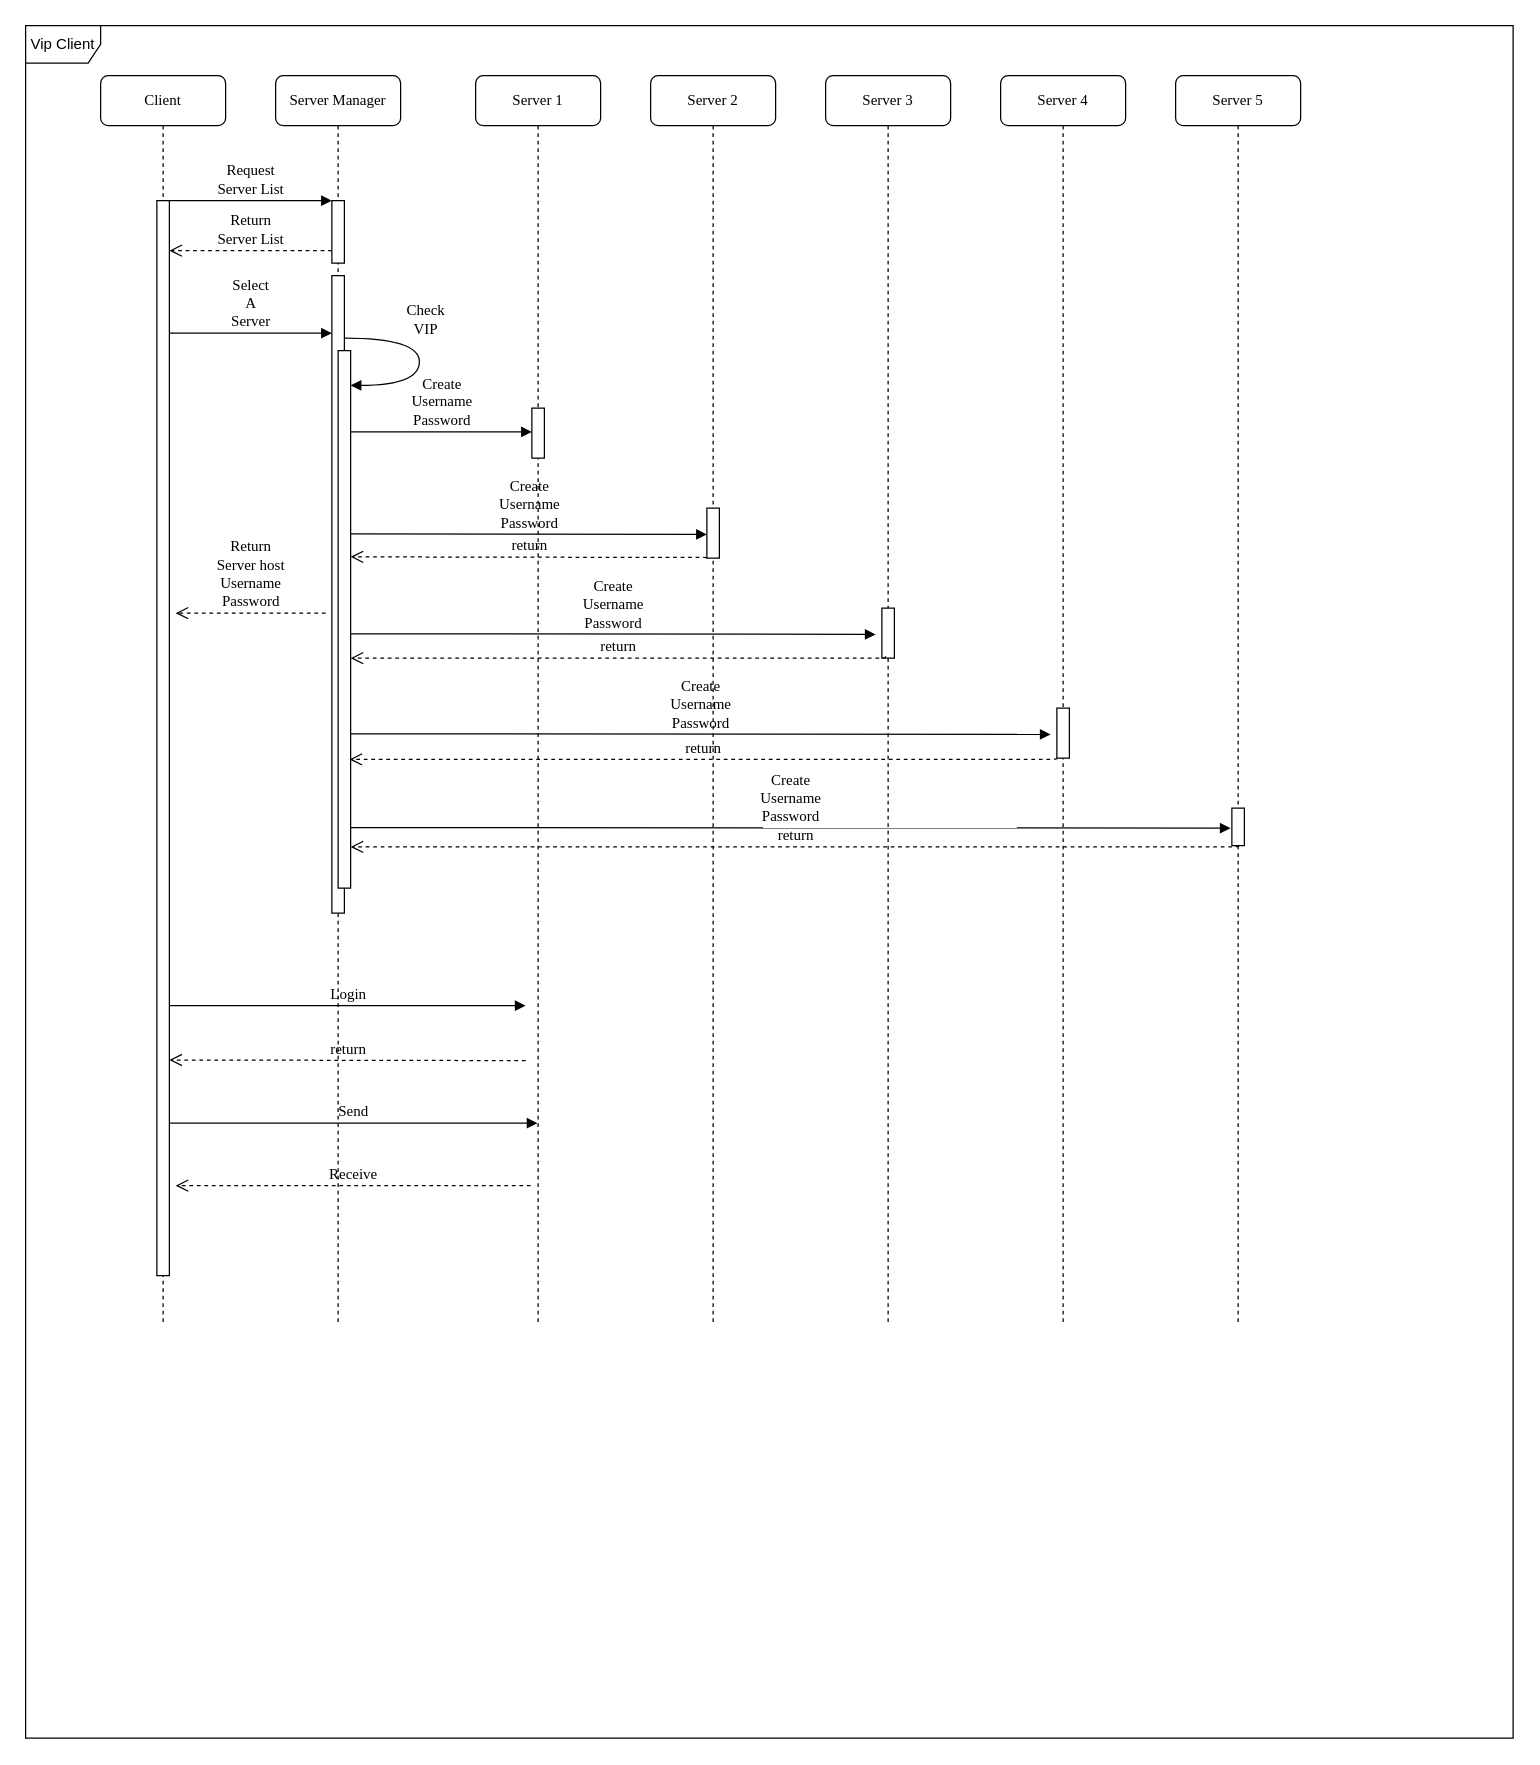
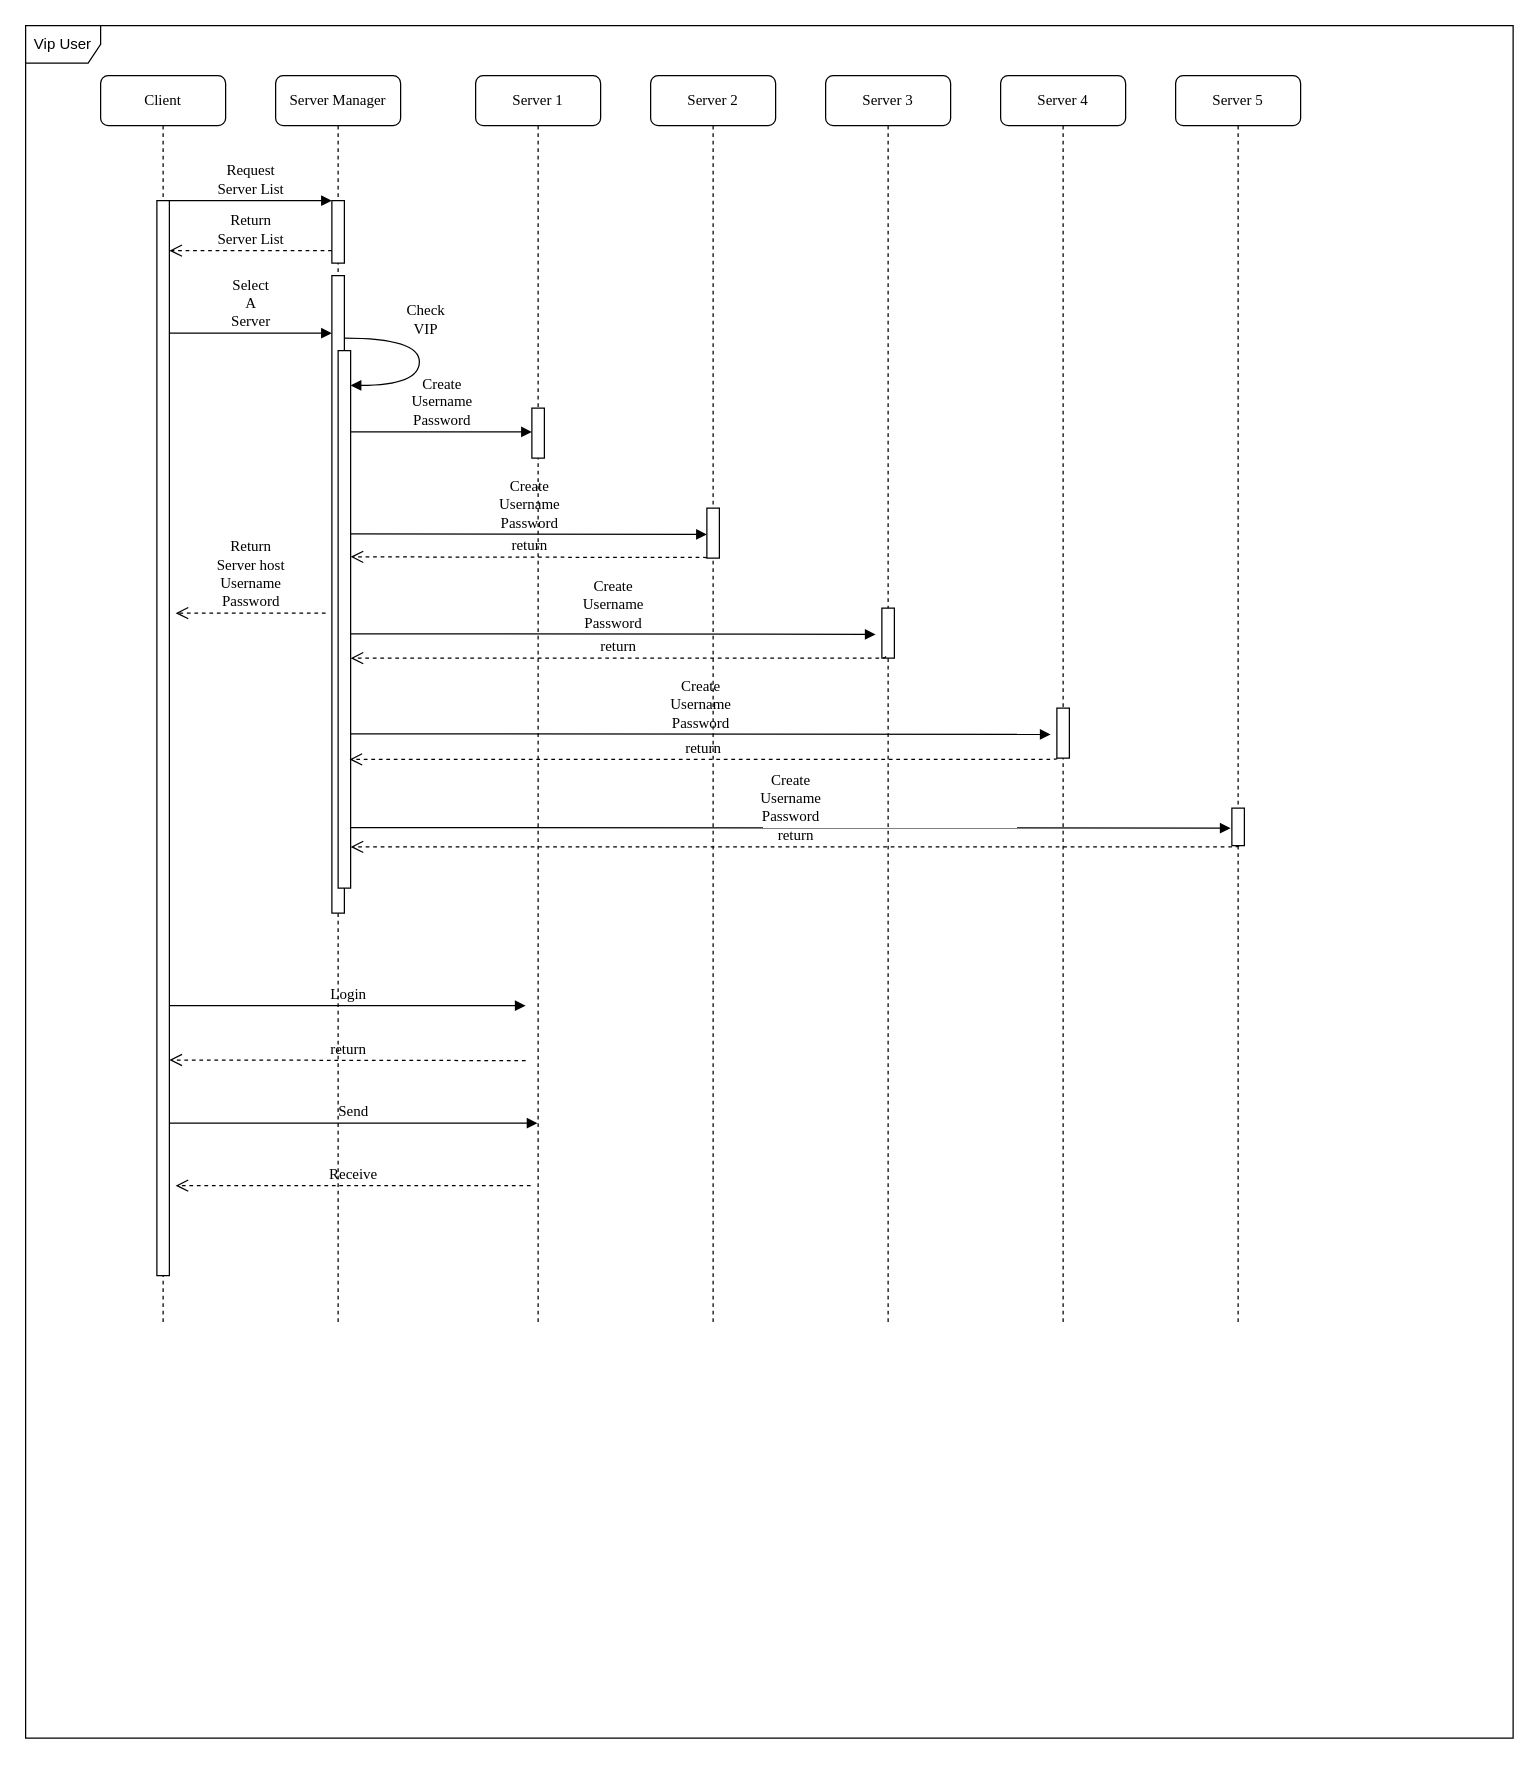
node "Vip Client": label "Vip Client" -> "Vip User"
